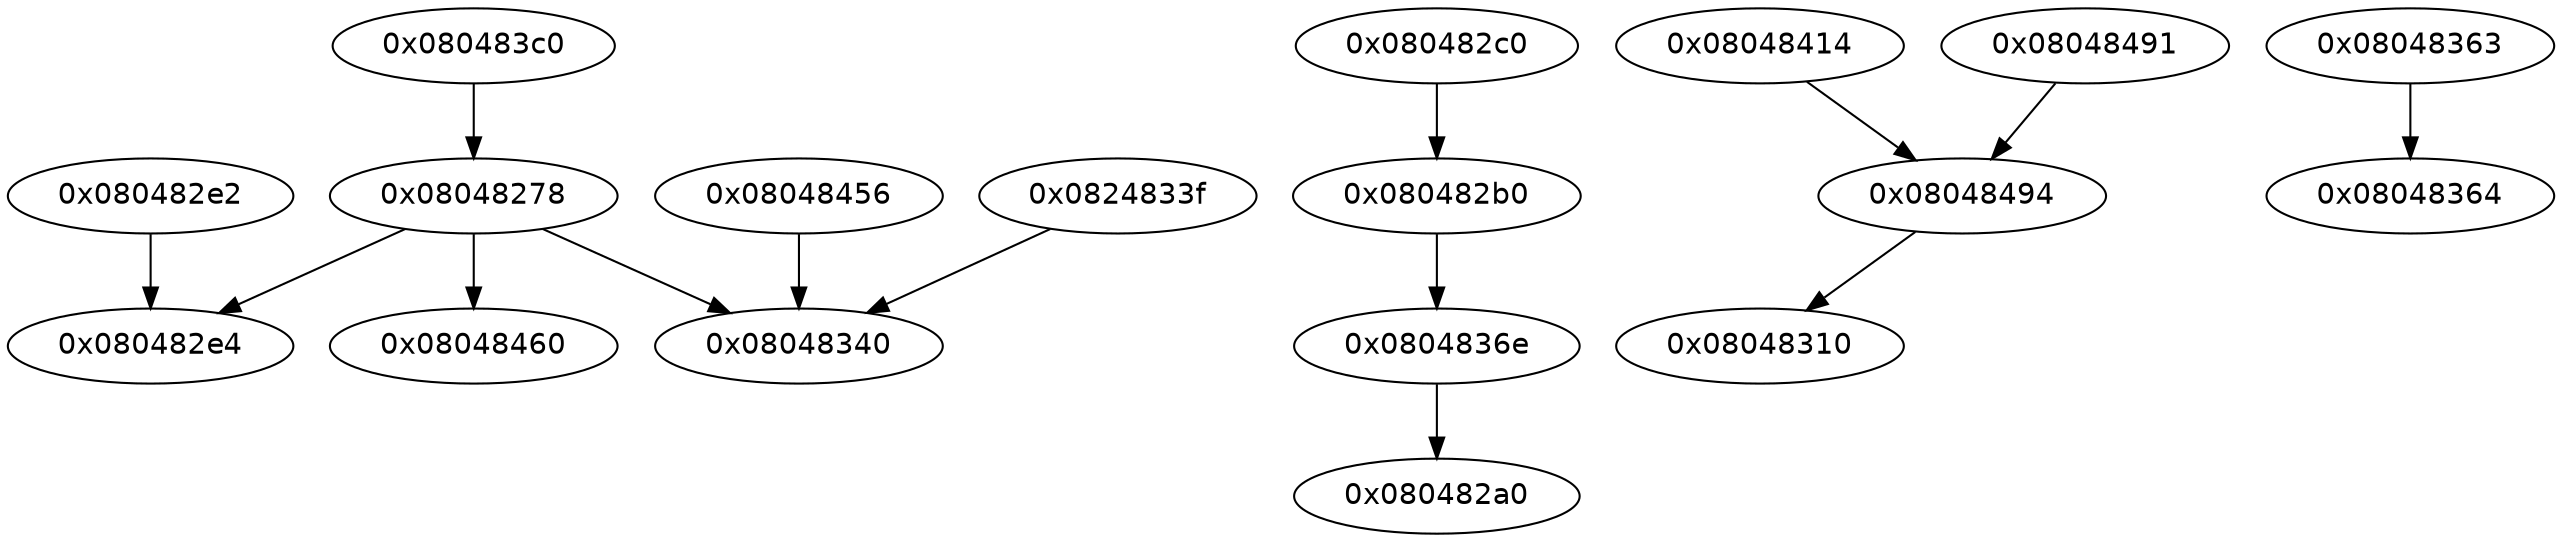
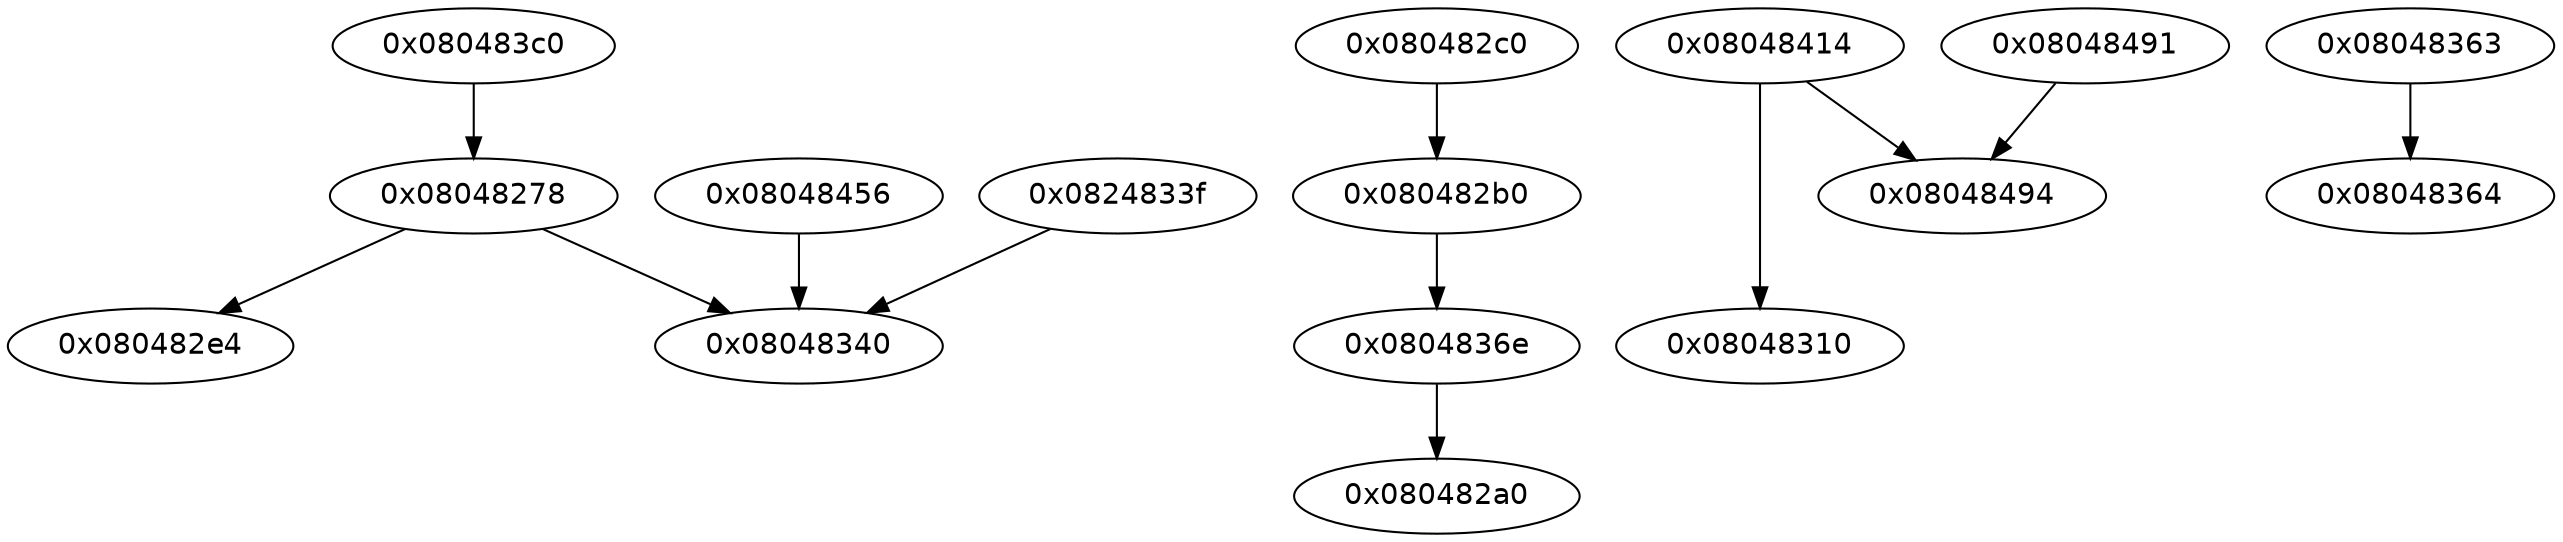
node "0x080482e2": removed
edge "0x08048494" -> "0x08048310": now "0x08048414" -> "0x08048310"
node "0x08048460": removed
